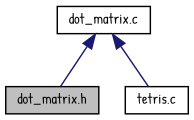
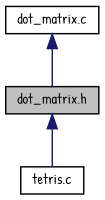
edge "tetris.c" -> "dot_matrix.c": now "tetris.c" -> "dot_matrix.h"
